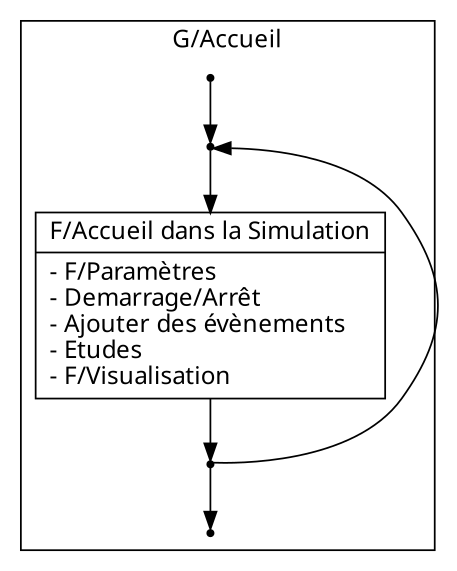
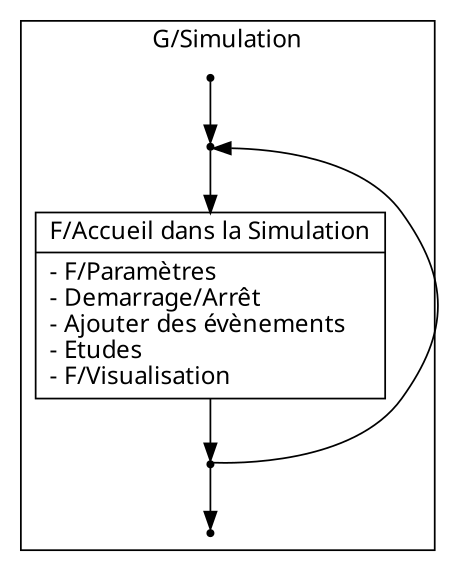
cluster "G/Accueil": label "G/Accueil" -> "G/Simulation"
